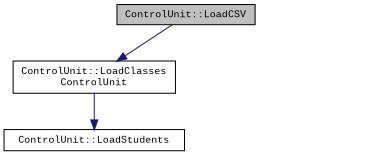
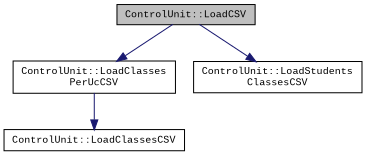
node "ControlUnit::LoadClasses ControlUnit": label "ControlUnit::LoadClasses ControlUnit" -> "ControlUnit::LoadClasses PerUcCSV"
node "ControlUnit::LoadStudents ClassesCSV": added
node "ControlUnit::LoadStudents": label "ControlUnit::LoadStudents" -> "ControlUnit::LoadClassesCSV"
